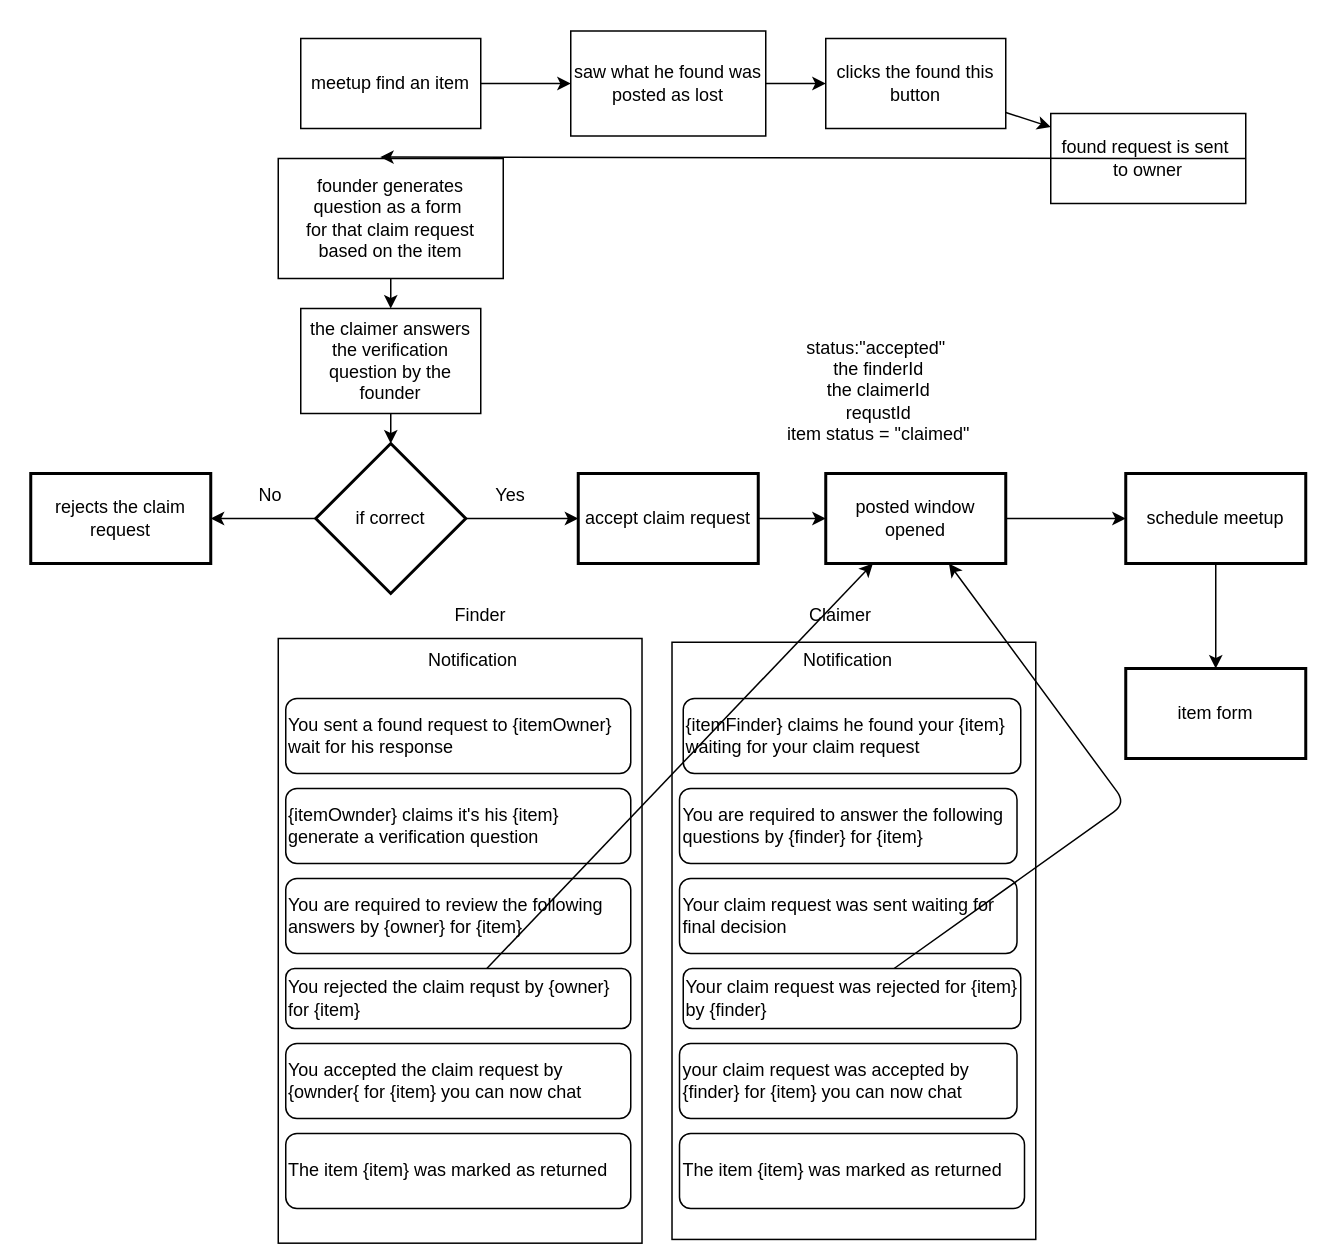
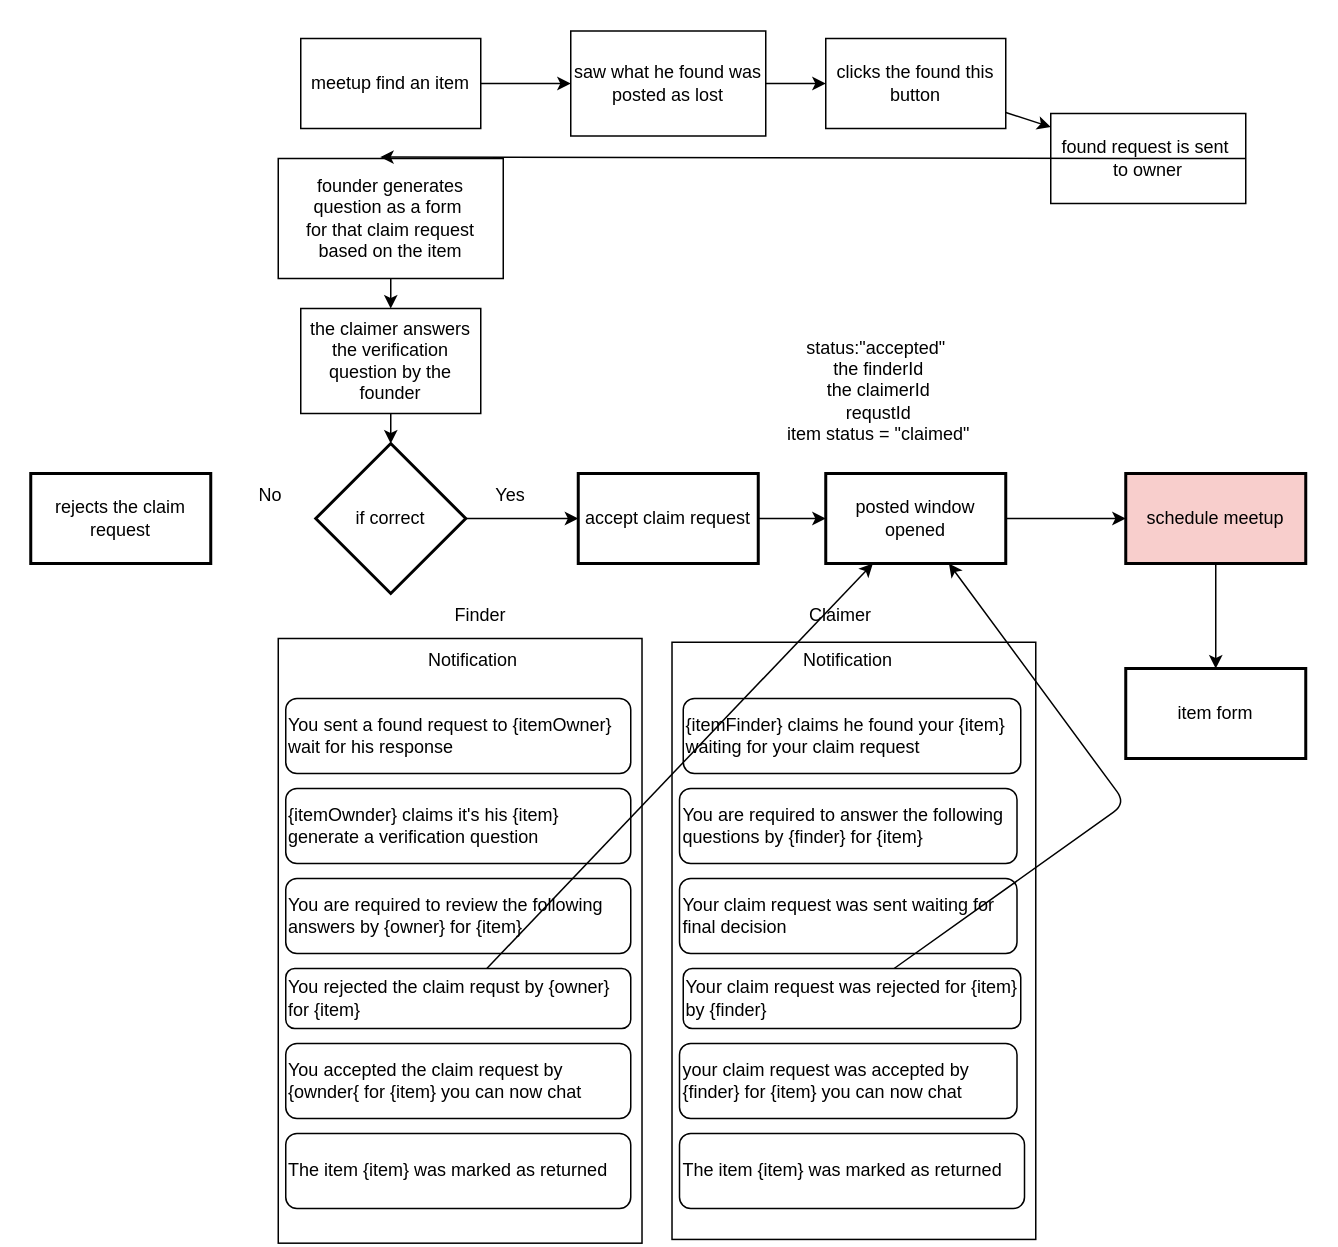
edge "if correct" -> "rejects the claim request": removed
node "schedule meetup": fillcolor #ffffff -> #f8cecc
